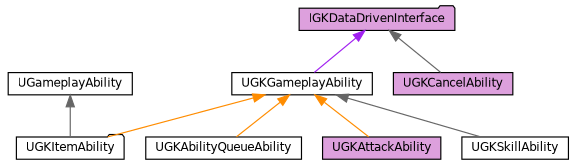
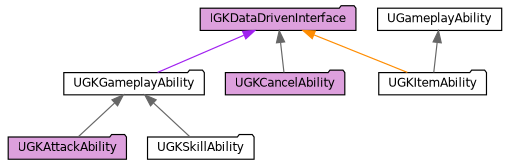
node "UGKGameplayAbility": shape box -> folder
node "UGKCancelAbility": shape box -> folder
edge "UGKItemAbility" -> "UGKGameplayAbility": now "UGKItemAbility" -> "IGKDataDrivenInterface"
edge "UGKAttackAbility" -> "UGKGameplayAbility": color darkorange -> gray40
node "UGKAbilityQueueAbility": removed
node "UGKAttackAbility": shape box -> folder
node "UGKSkillAbility": shape box -> folder
